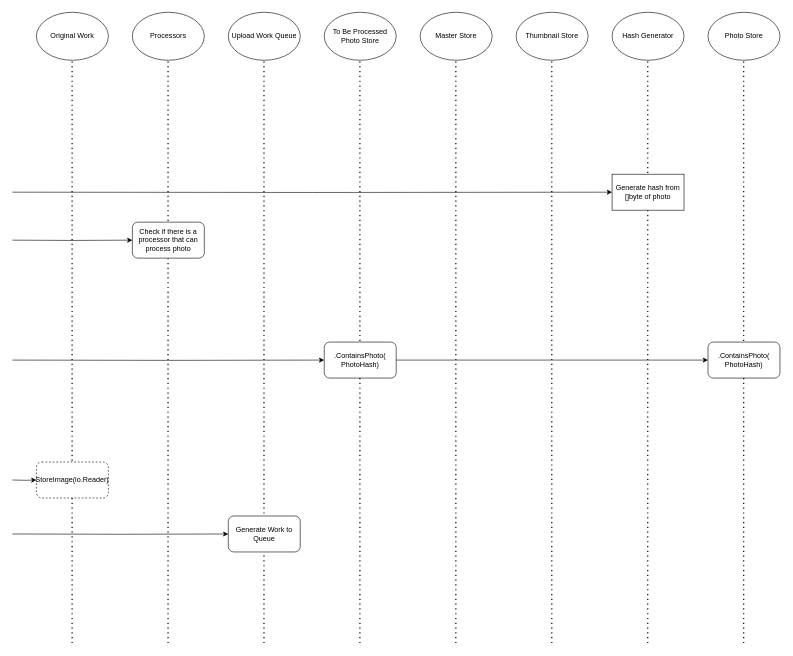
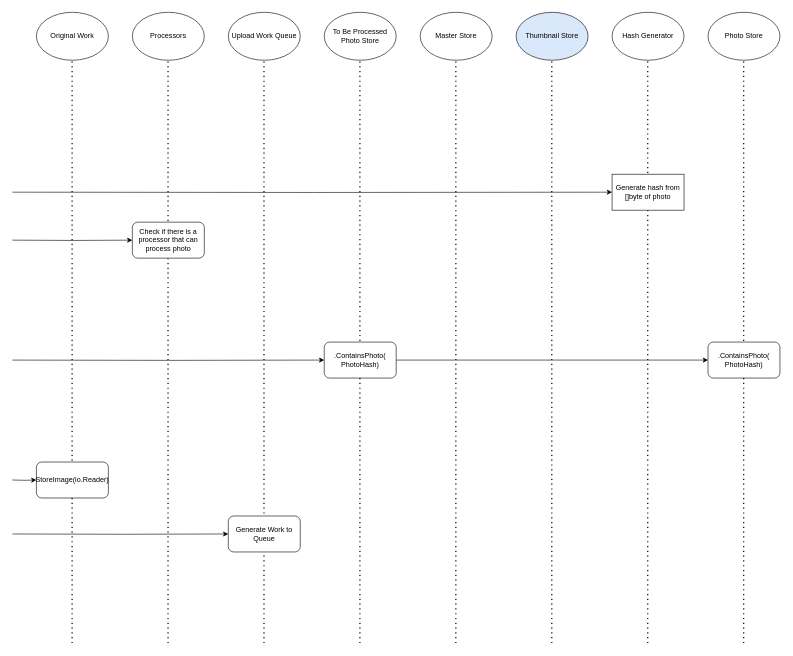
node "Thumbnail Store": fillcolor #ffffff -> #dae8fc
node "StoreImage(io.Reader)": style dashed -> solid
